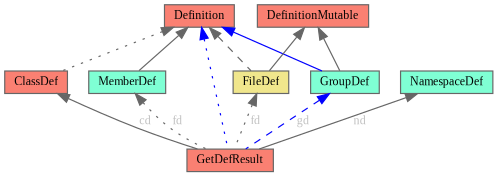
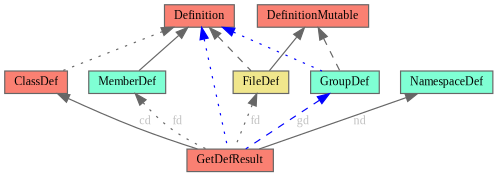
edge "GroupDef" -> "Definition": style solid -> dotted
edge "GroupDef" -> "DefinitionMutable": style solid -> dashed
